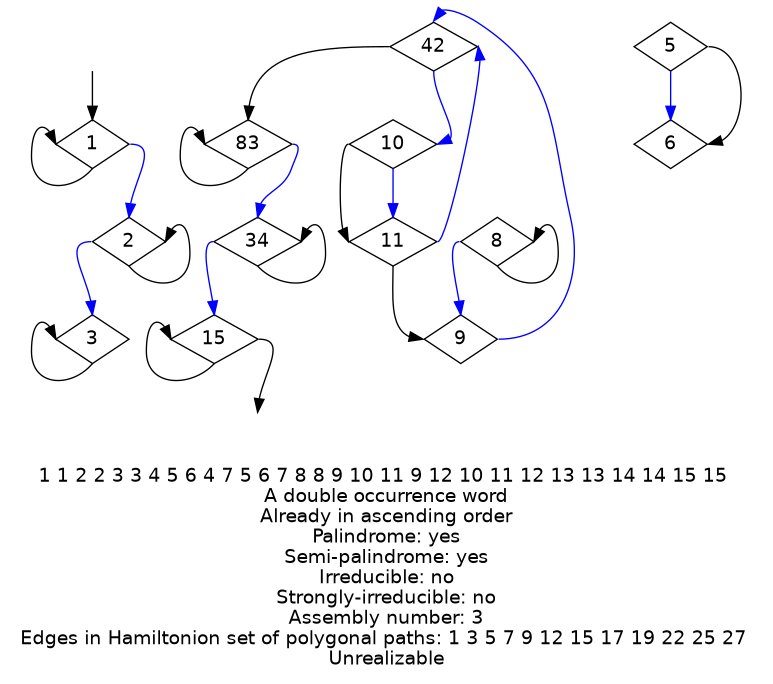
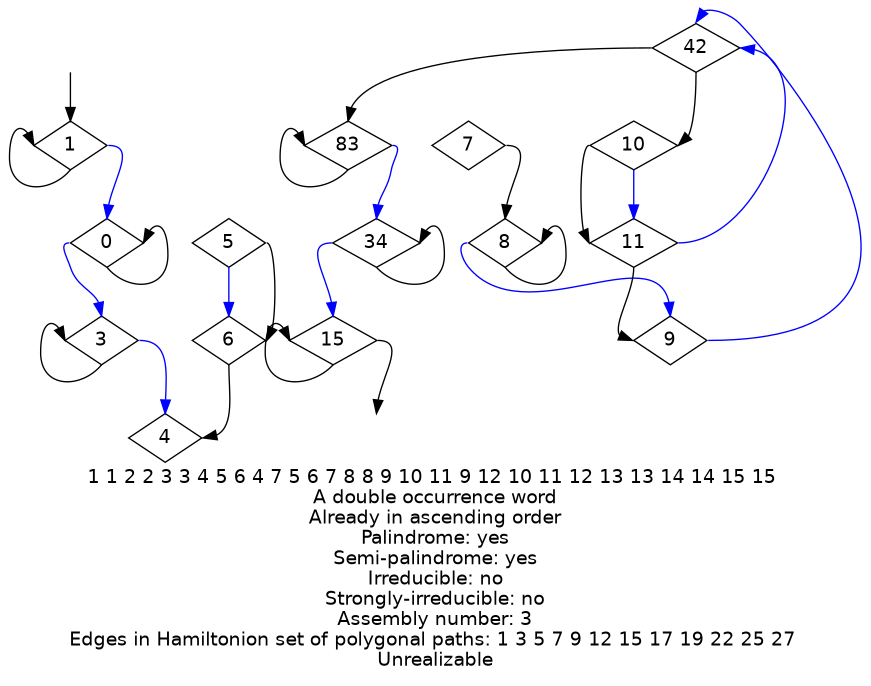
edge "42" -> "10": color blue -> black
node "7": added
node "2": label "2" -> "0"
node "4": added
